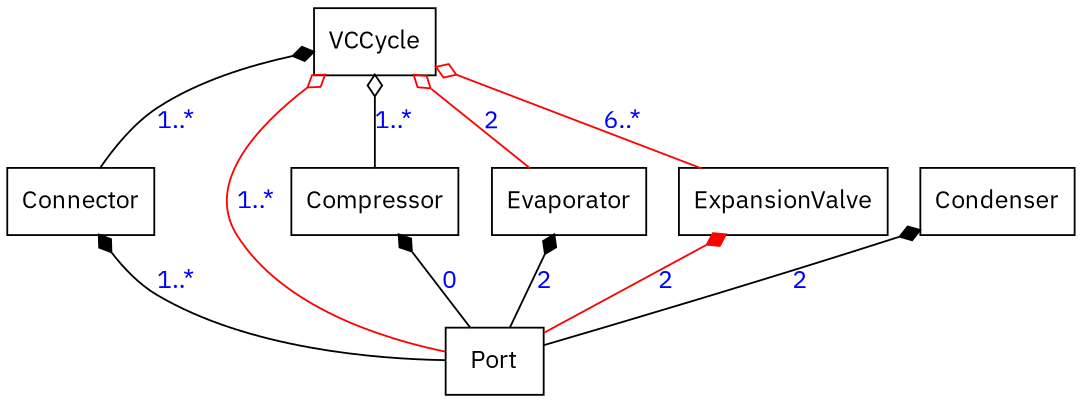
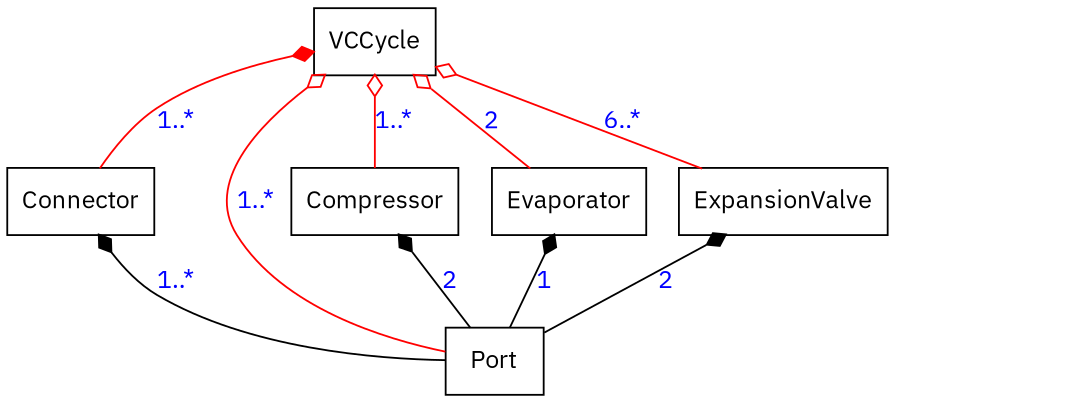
edge "Connector" -> "VCCycle": color black -> red
edge "Compressor" -> "VCCycle": color black -> red
node "Condenser": removed
edge "Port" -> "Compressor": label "0" -> "2"
edge "Port" -> "Evaporator": label "2" -> "1"
edge "Port" -> "ExpansionValve": color red -> black
